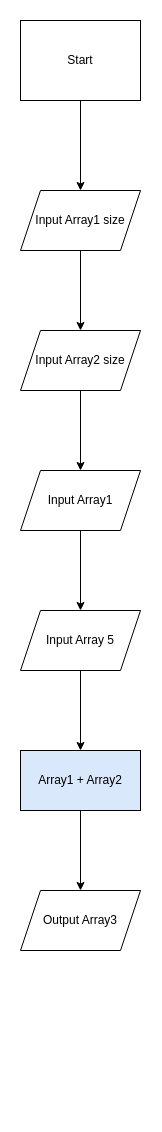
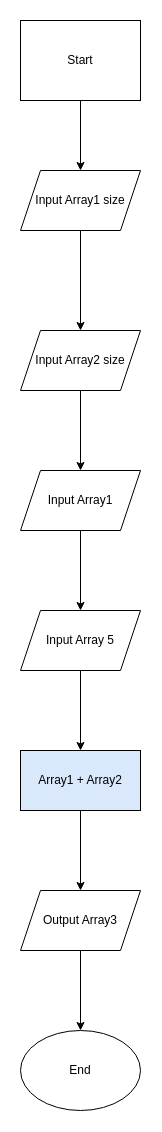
node "Input Array1 size": moved (81, 221) -> (81, 201)
edge "Output Array3" -> "End": added
node "End": added
